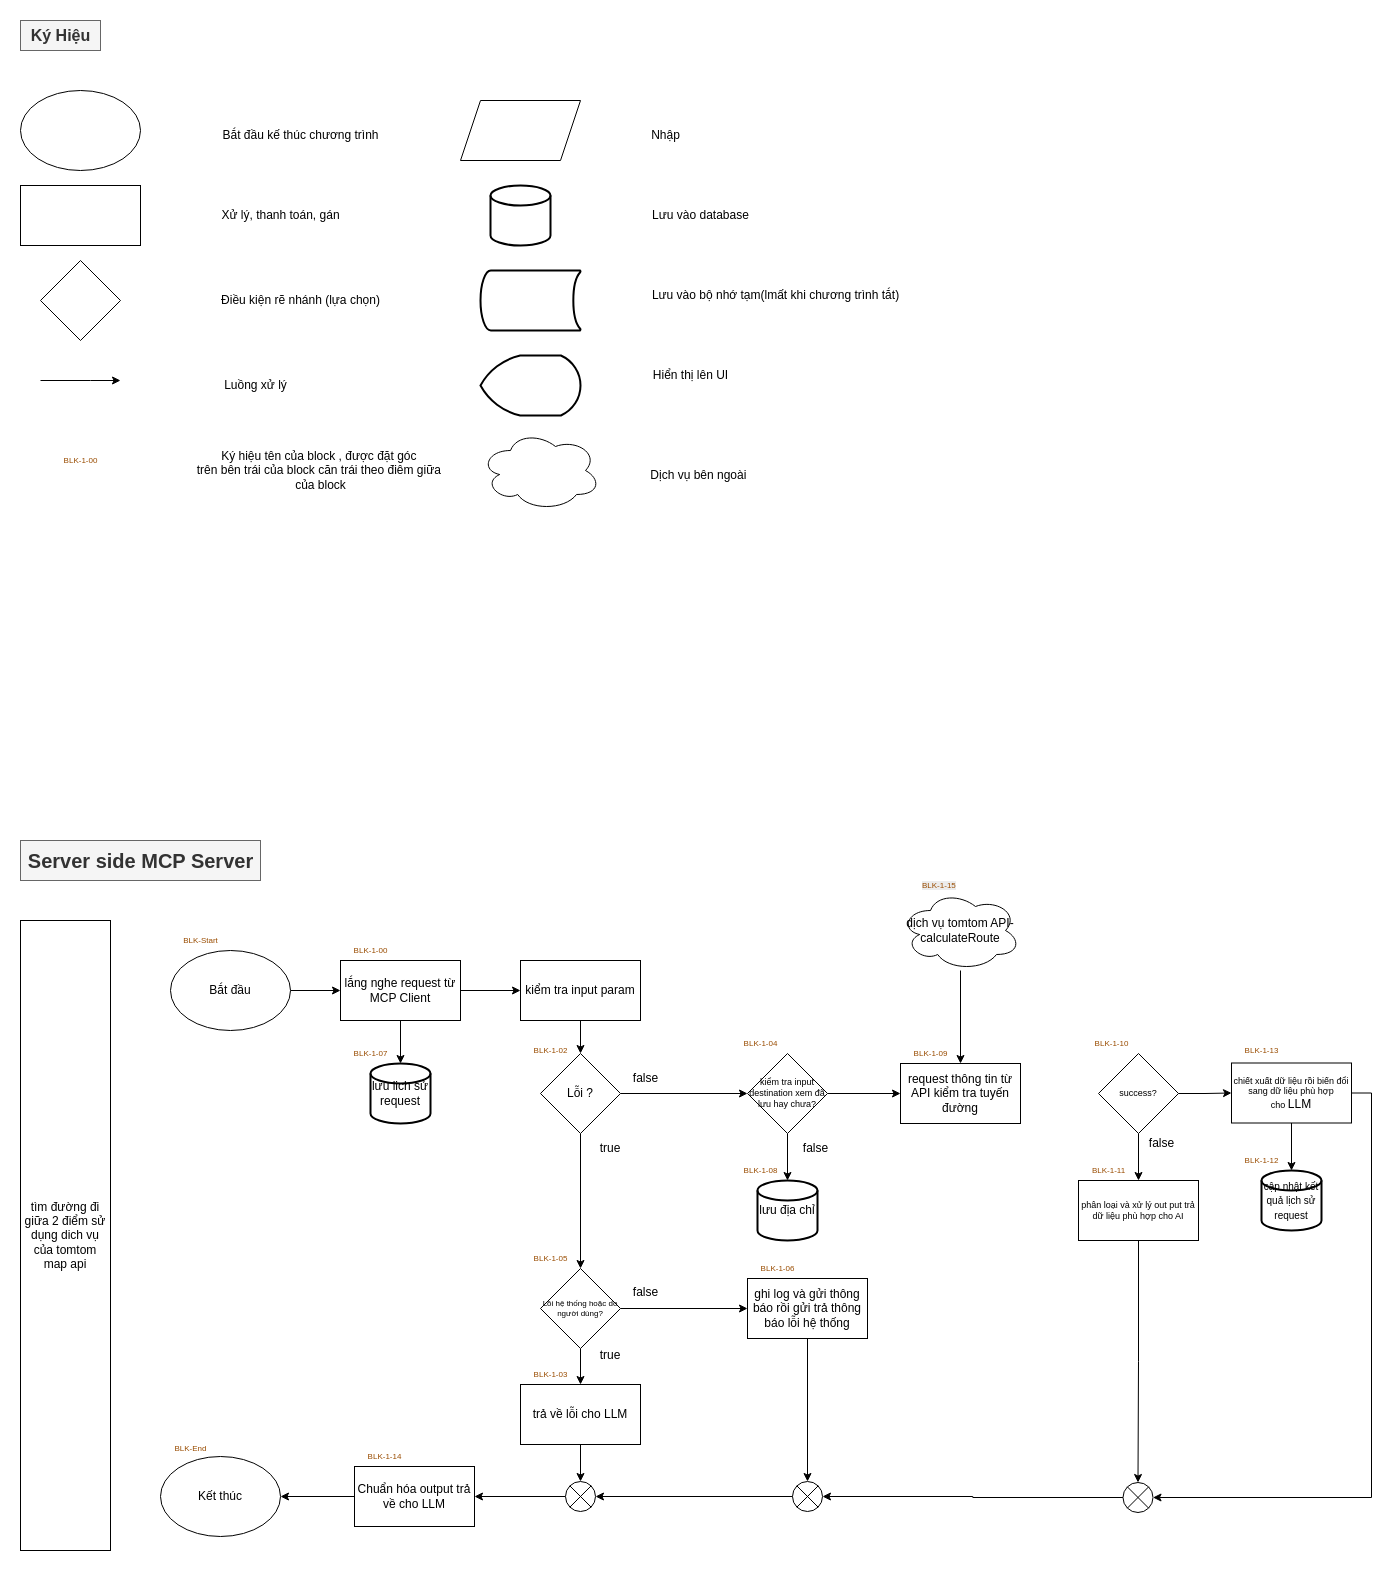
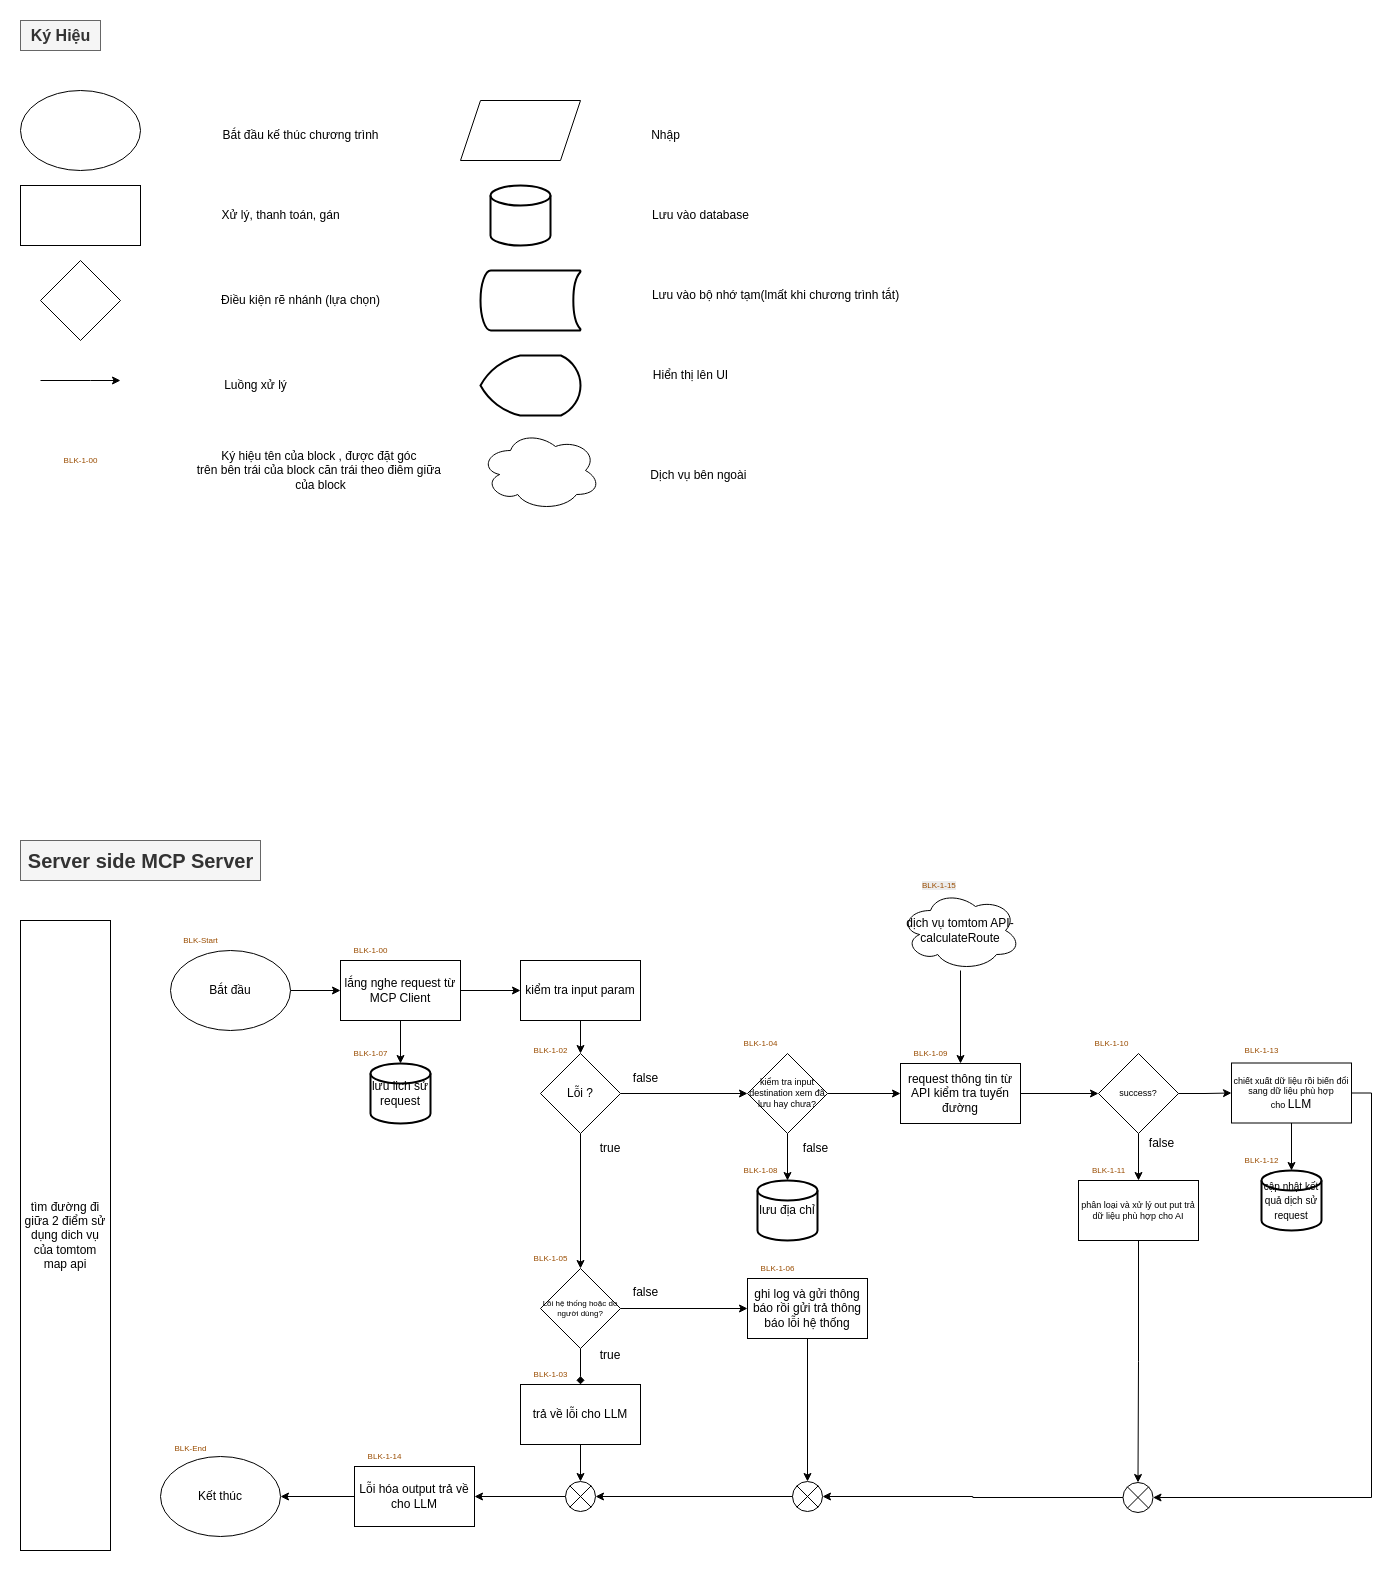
edge "request thông tin từ API kiểm tra tuyến đường" -> "success?": added
node "cập nhật kết quả lịch sử request": label "cập nhật kết quả lịch sử request" -> "cập nhật kết quả dịch sử request"
edge "Lỗi hệ thống hoặc do người dùng?" -> "trả về lỗi cho LLM": arrowhead classic -> diamond
node "Chuẩn hóa output trả về cho LLM": label "Chuẩn hóa output trả về cho LLM" -> "Lỗi hóa output trả về cho LLM"
